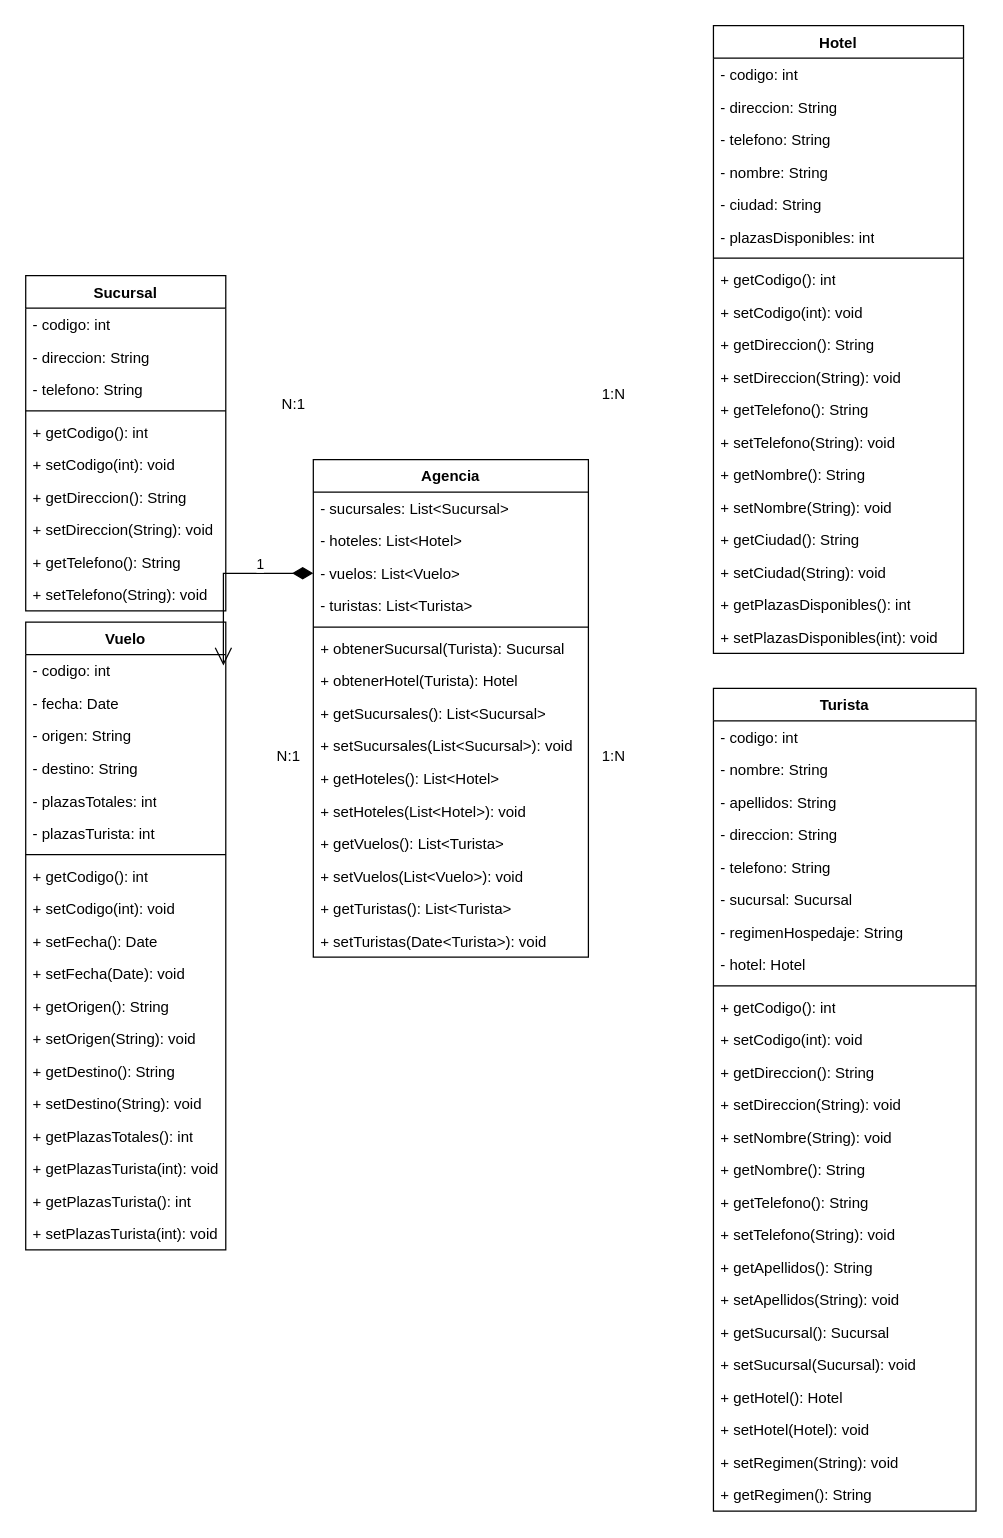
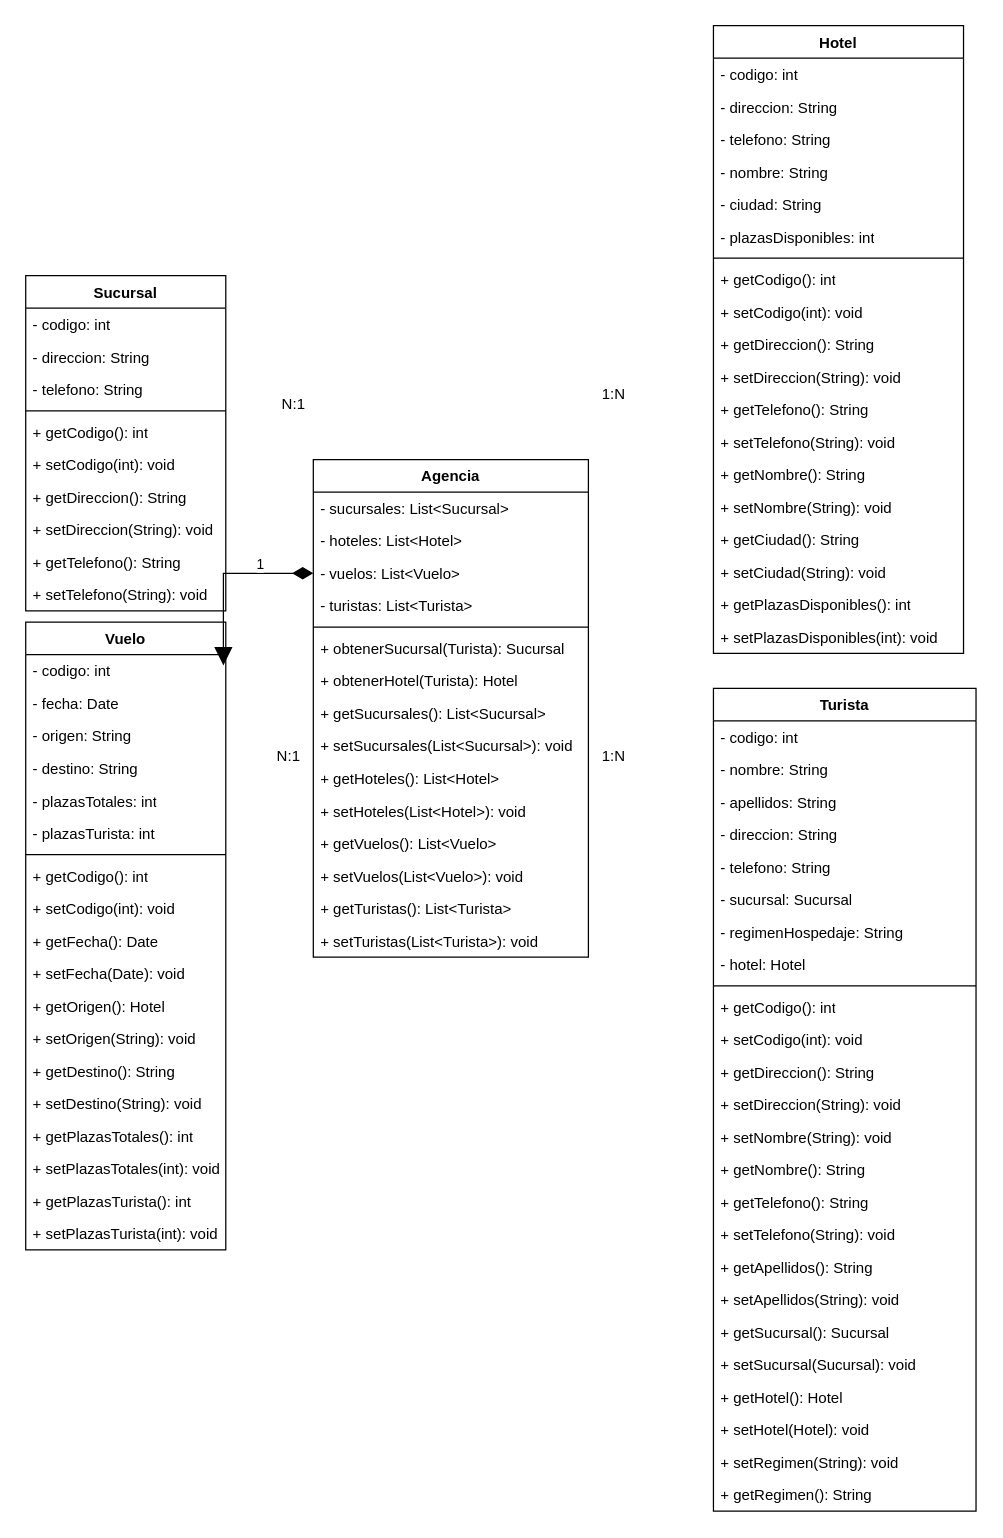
edge "- vuelos: List<Vuelo>" -- "Vuelo": arrowhead open -> block
node "+ getVuelos(): List<Turista>": label "+ getVuelos(): List<Turista>" -> "+ getVuelos(): List<Vuelo>"
node "+ setFecha(): Date": label "+ setFecha(): Date" -> "+ getFecha(): Date"
node "+ setTuristas(Date<Turista>): void": label "+ setTuristas(Date<Turista>): void" -> "+ setTuristas(List<Turista>): void"
node "+ getOrigen(): String": label "+ getOrigen(): String" -> "+ getOrigen(): Hotel"
node "+ getPlazasTurista(int): void": label "+ getPlazasTurista(int): void" -> "+ setPlazasTotales(int): void"
